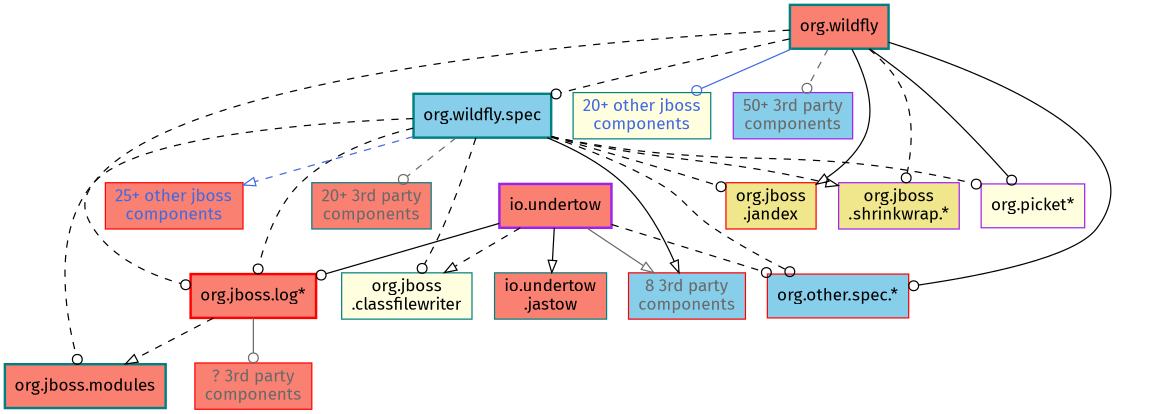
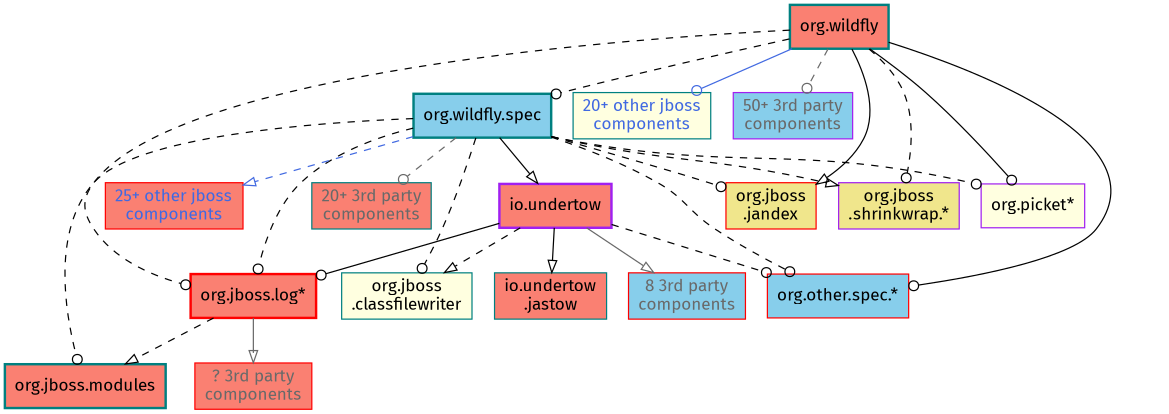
edge "org.wildfly.spec" -> "8 3rd party components": now "org.wildfly.spec" -> "io.undertow"
edge "org.jboss.log*" -> "? 3rd party components": arrowhead odot -> onormal
